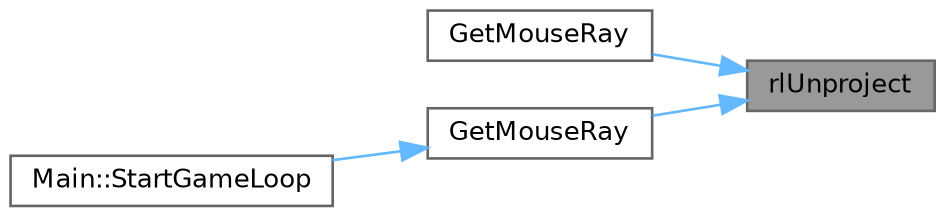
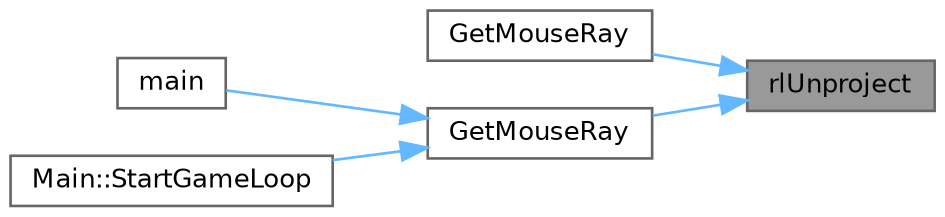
node "main": added
